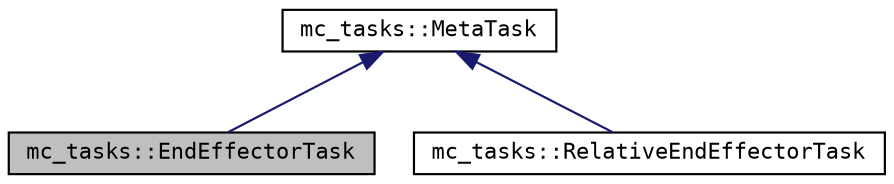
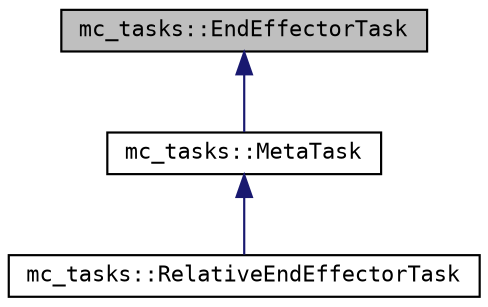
edge "mc_tasks::EndEffectorTask" -> "mc_tasks::MetaTask": reversed
